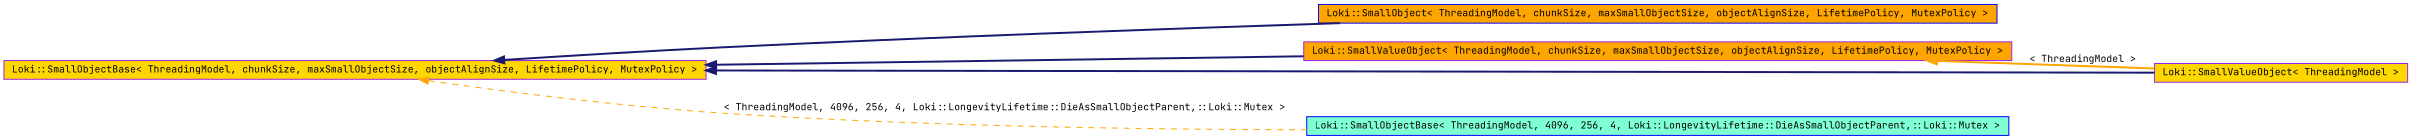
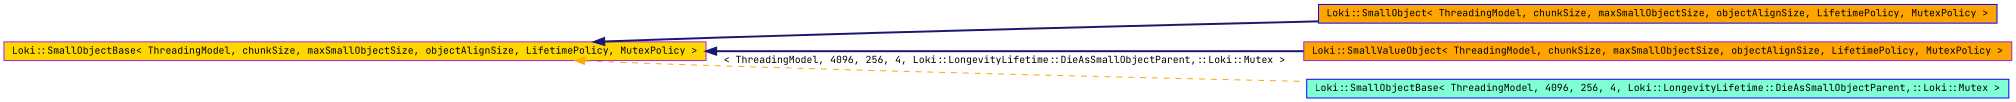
node "Loki::SmallValueObject< ThreadingModel >": removed
